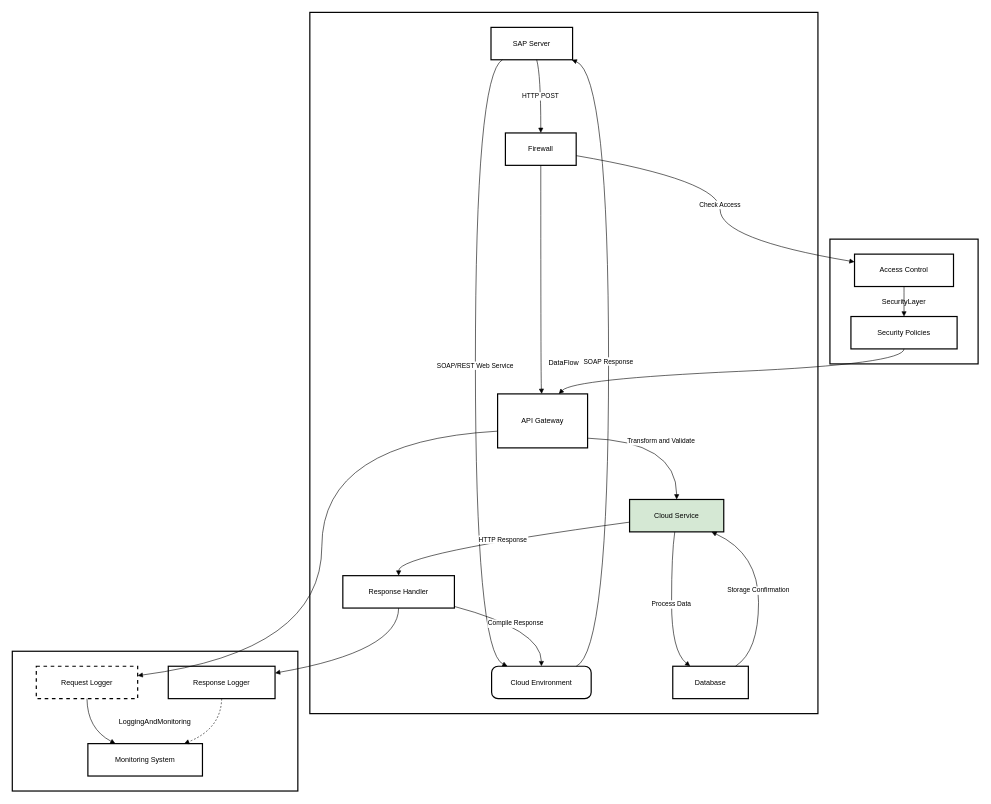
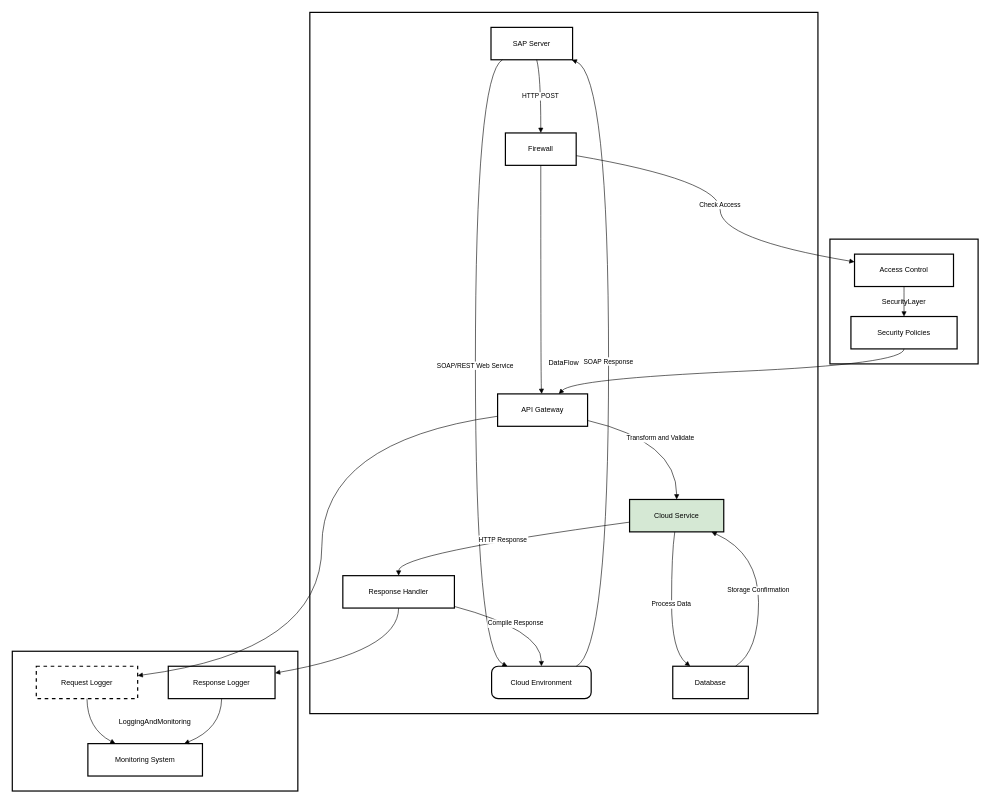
node "API Gateway": size 90x54 -> 90x32
edge "Response Logger" -> "Monitoring System": style dashed -> solid
